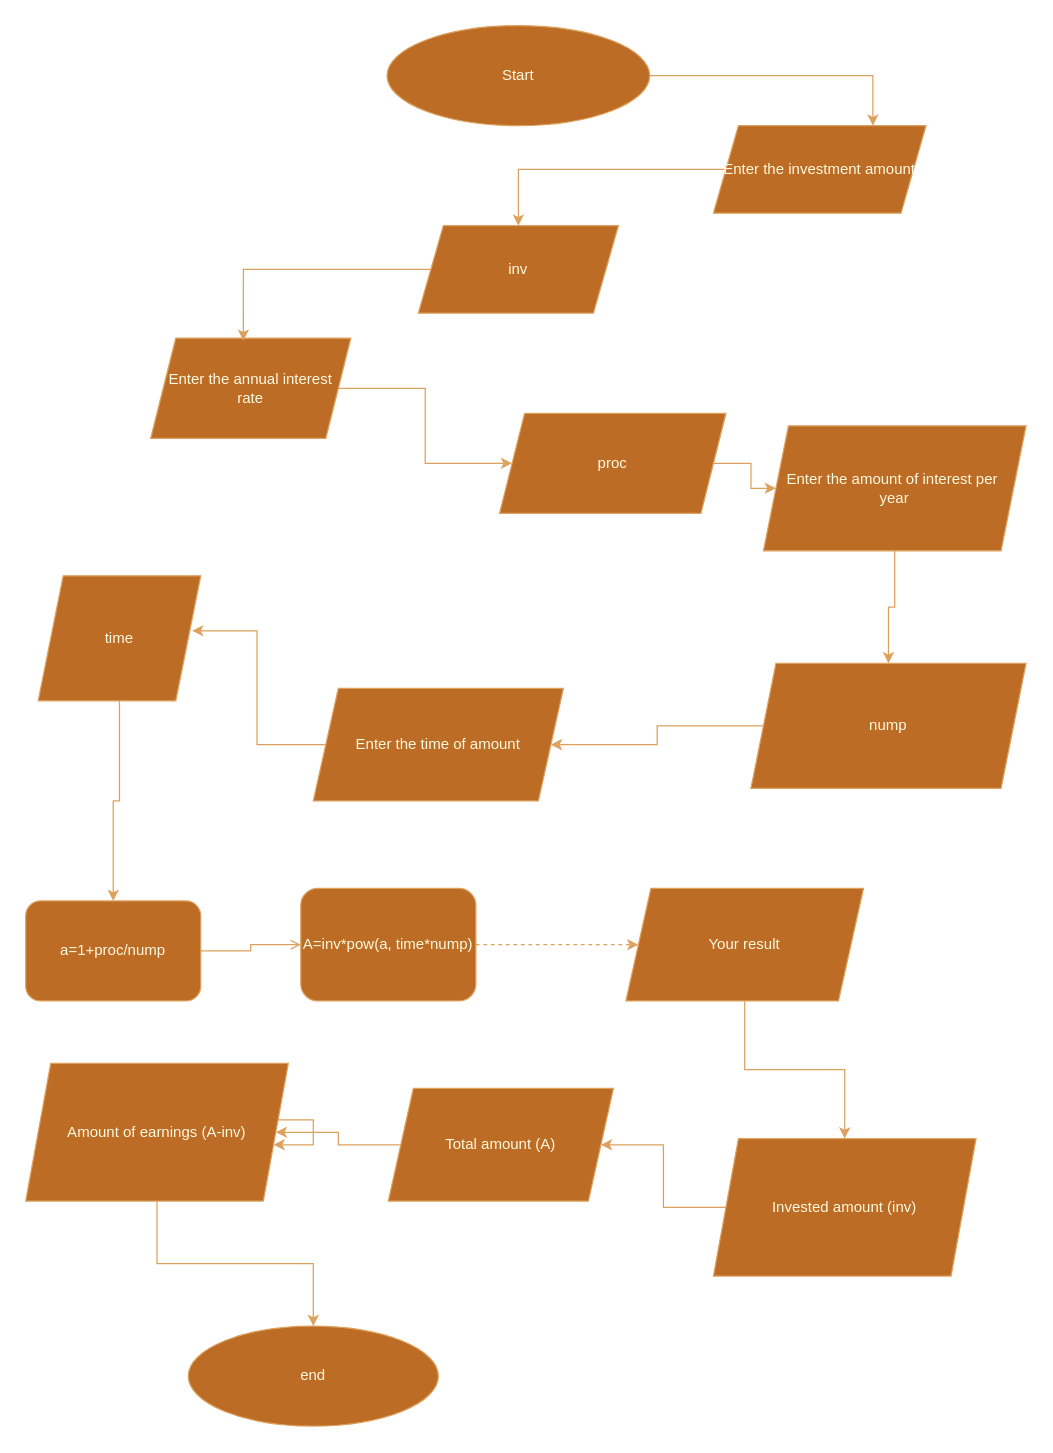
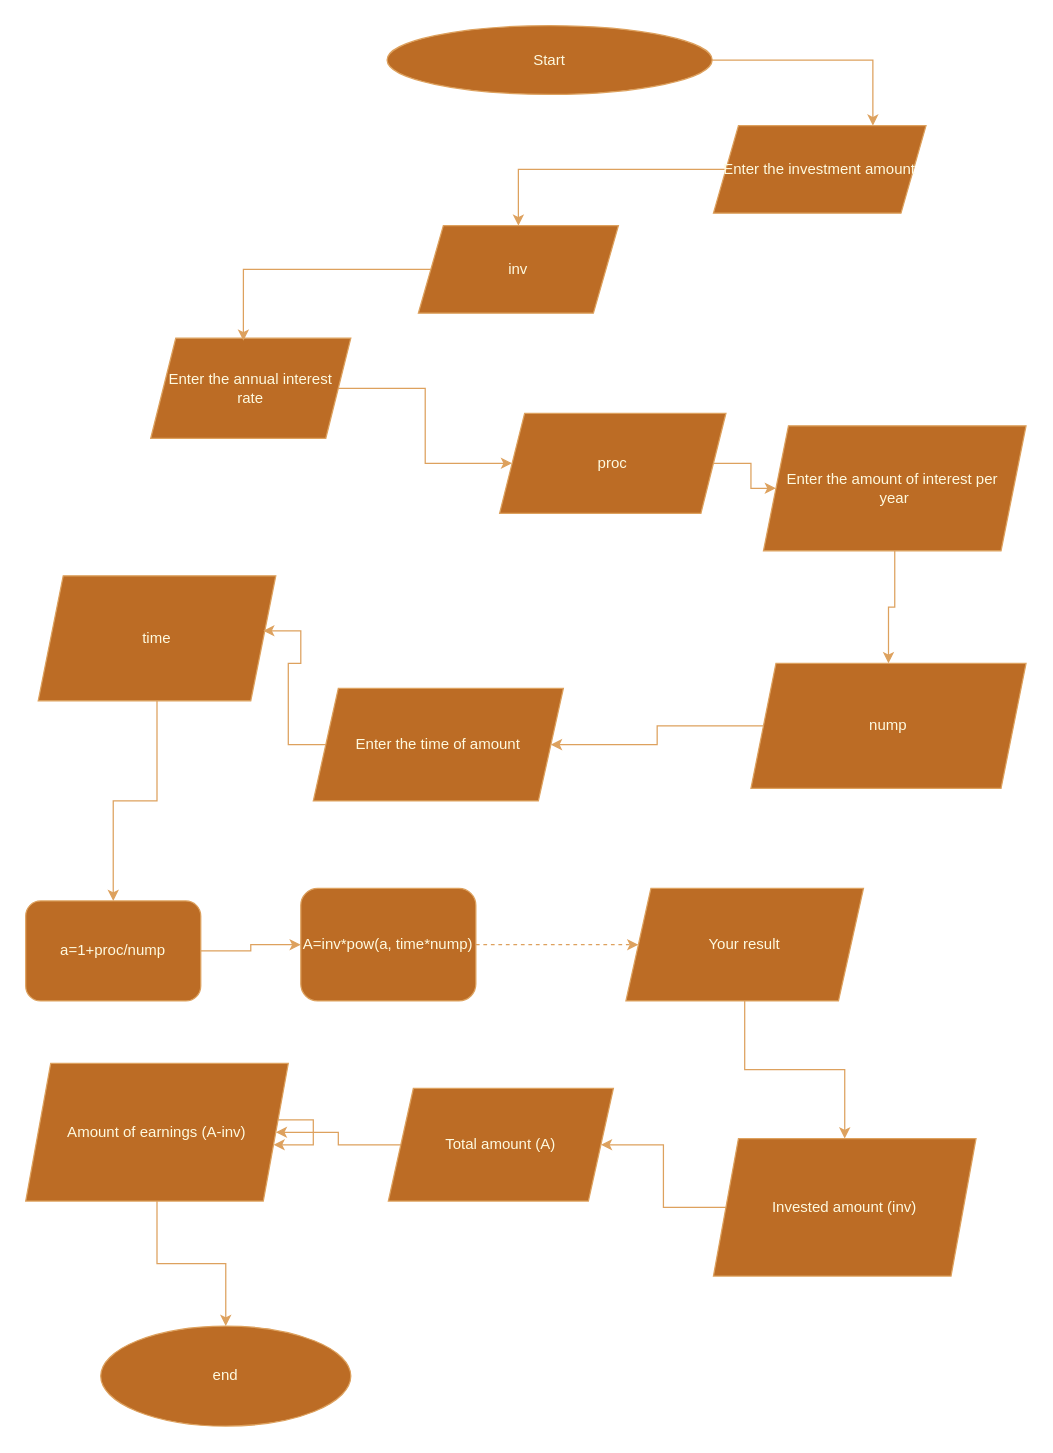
node "Start": size 263x100 -> 325x69
node "time": size 163x125 -> 238x125
edge "a=1+proc/nump" -> "A=inv*pow(a, time*nump)": arrowhead open -> classic
node "end": moved (313, 1376) -> (226, 1376)
